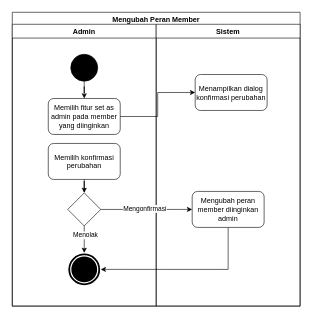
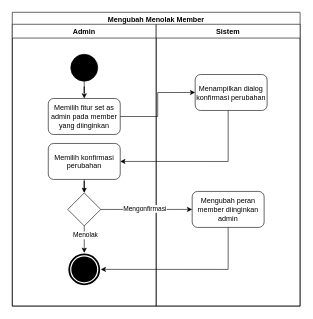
node "Mengubah Peran Member": label "Mengubah Peran Member" -> "Mengubah Menolak Member"
edge "Menampilkan dialog konfirmasi perubahan" -> "Memilih konfirmasi perubahan": added
